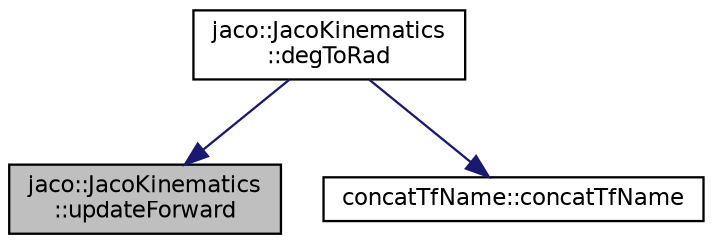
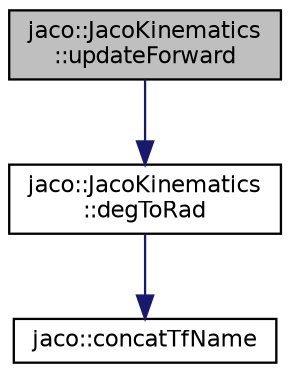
edge "jaco::JacoKinematics ::degToRad" -> "jaco::JacoKinematics ::updateForward": reversed
node "concatTfName::concatTfName": label "concatTfName::concatTfName" -> "jaco::concatTfName"
